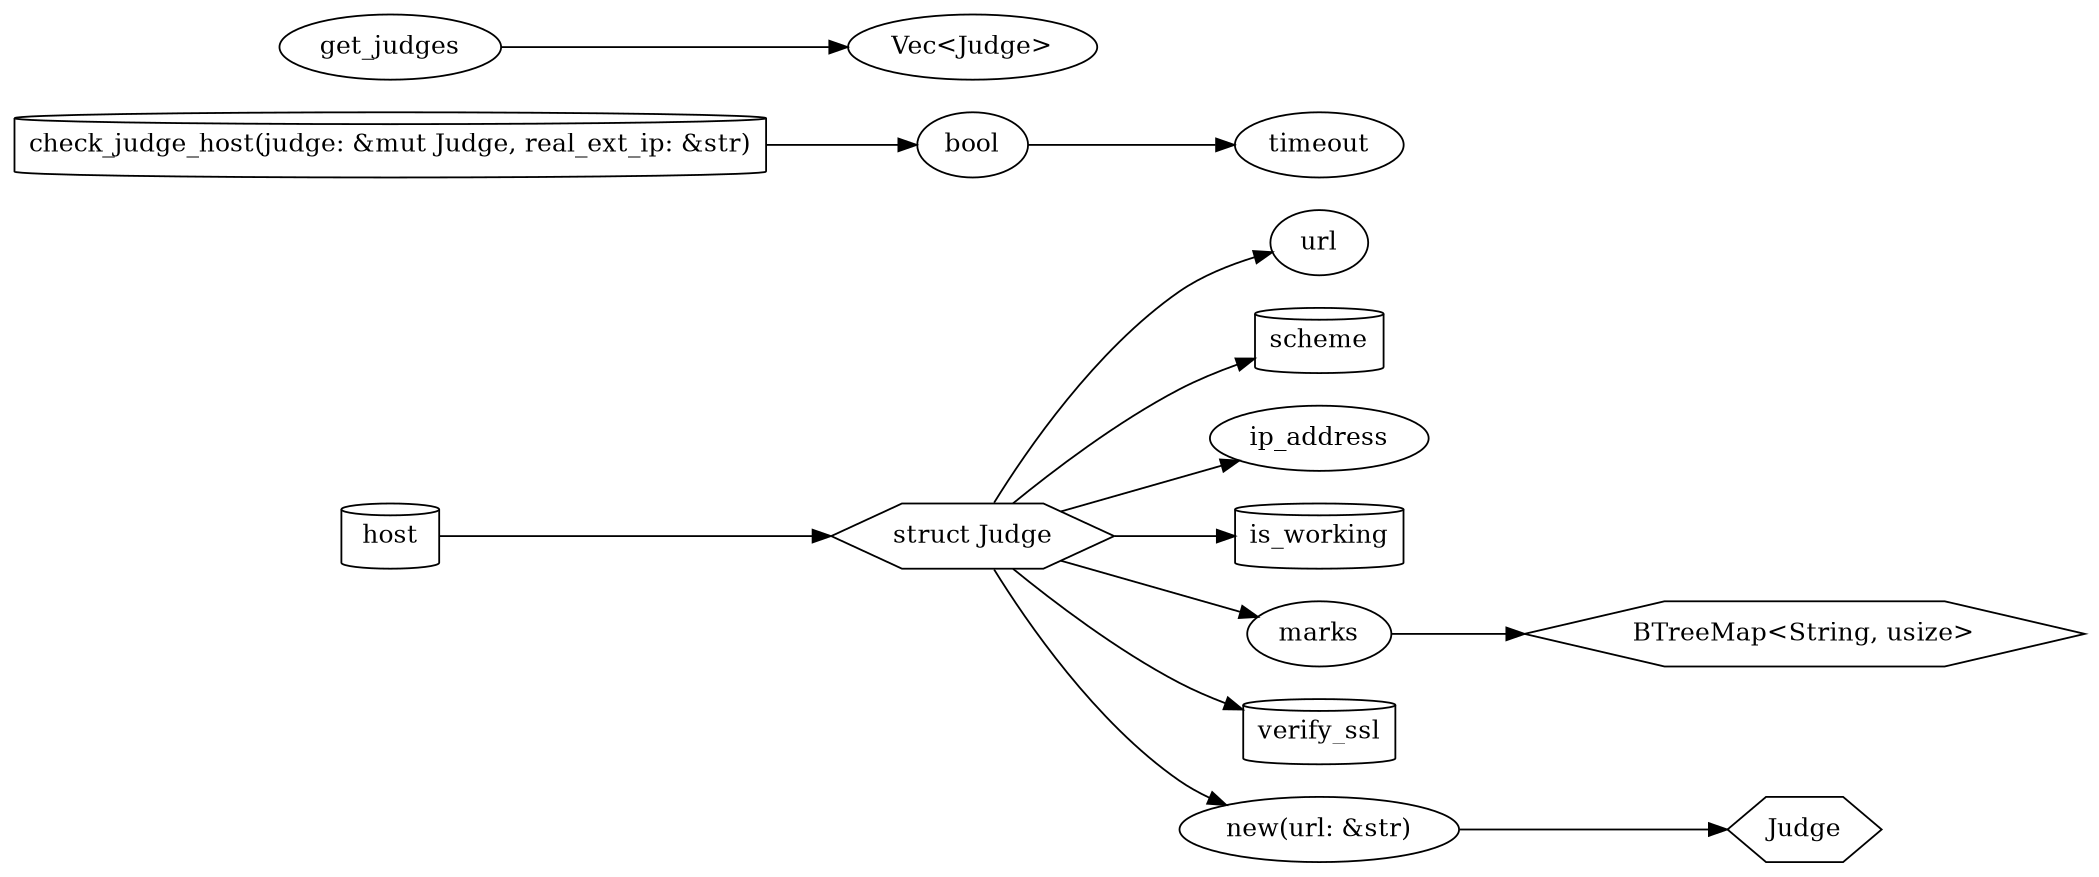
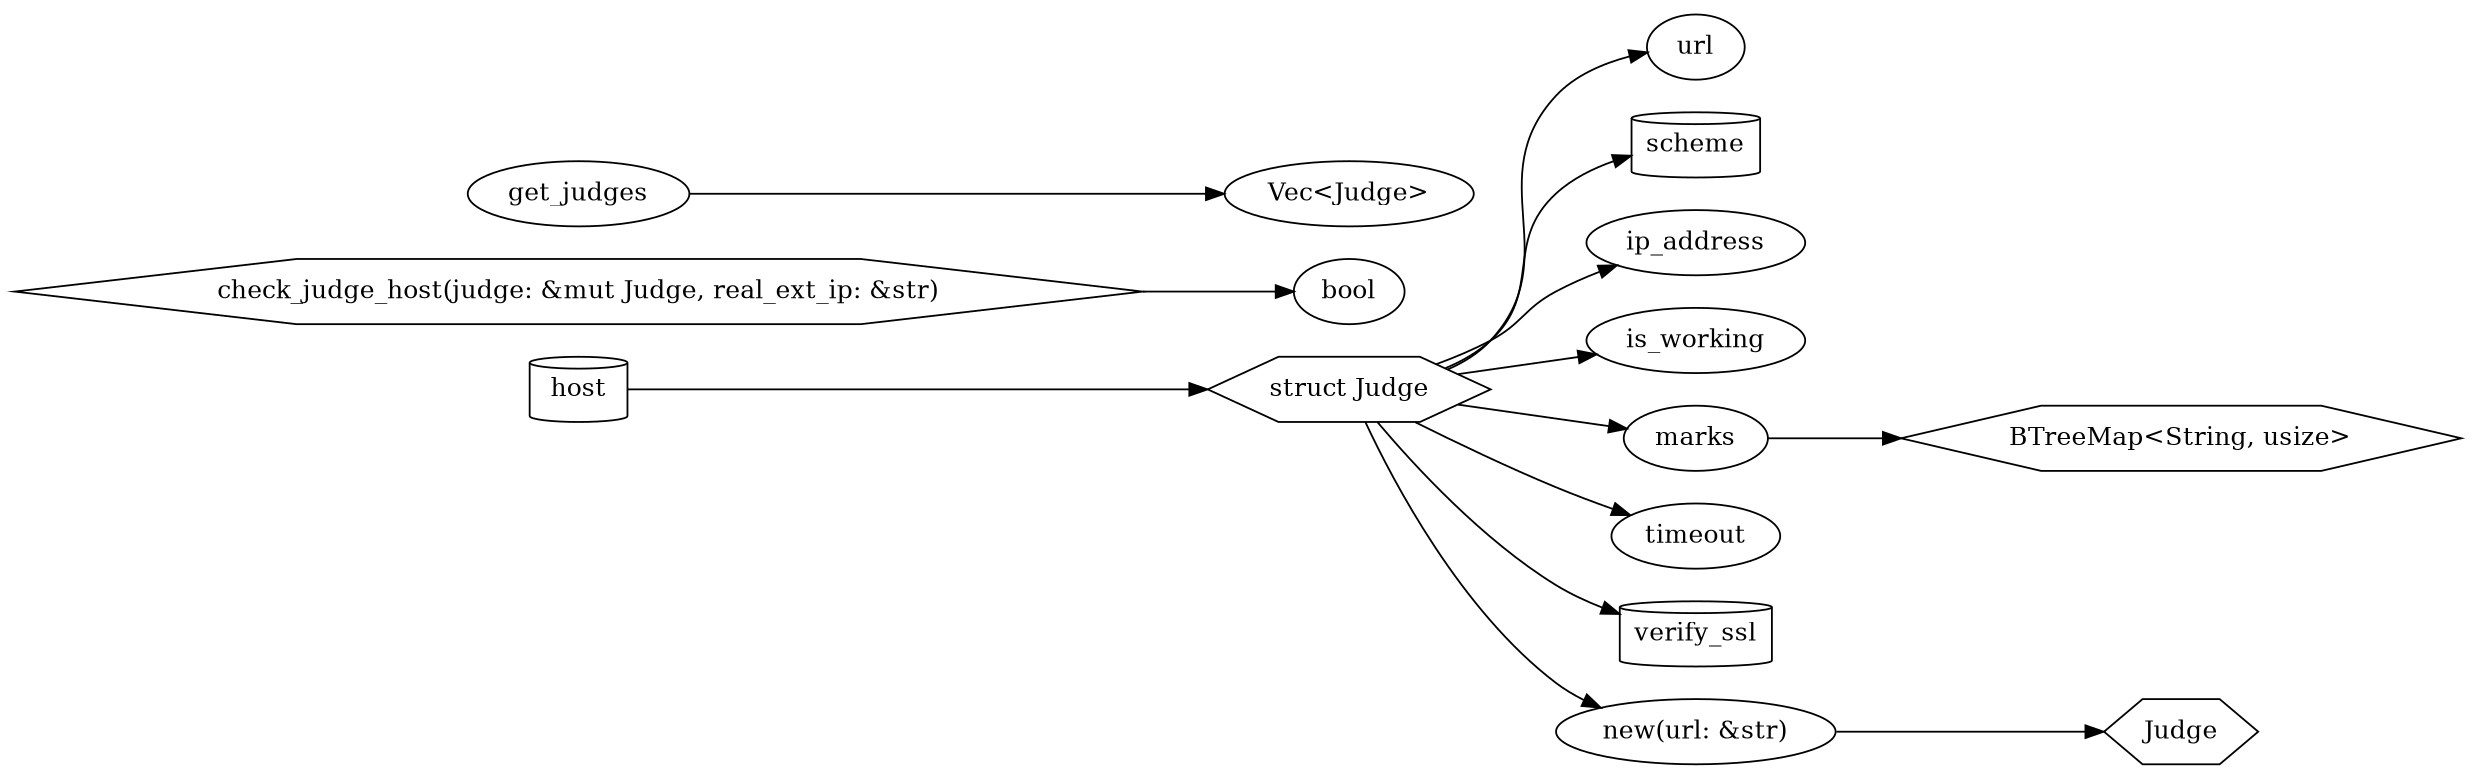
node "check_judge_host(judge: &mut Judge, real_ext_ip: &str)": shape cylinder -> hexagon
edge "bool" -> "timeout": now "struct Judge" -> "timeout"
node "is_working": shape cylinder -> ellipse
